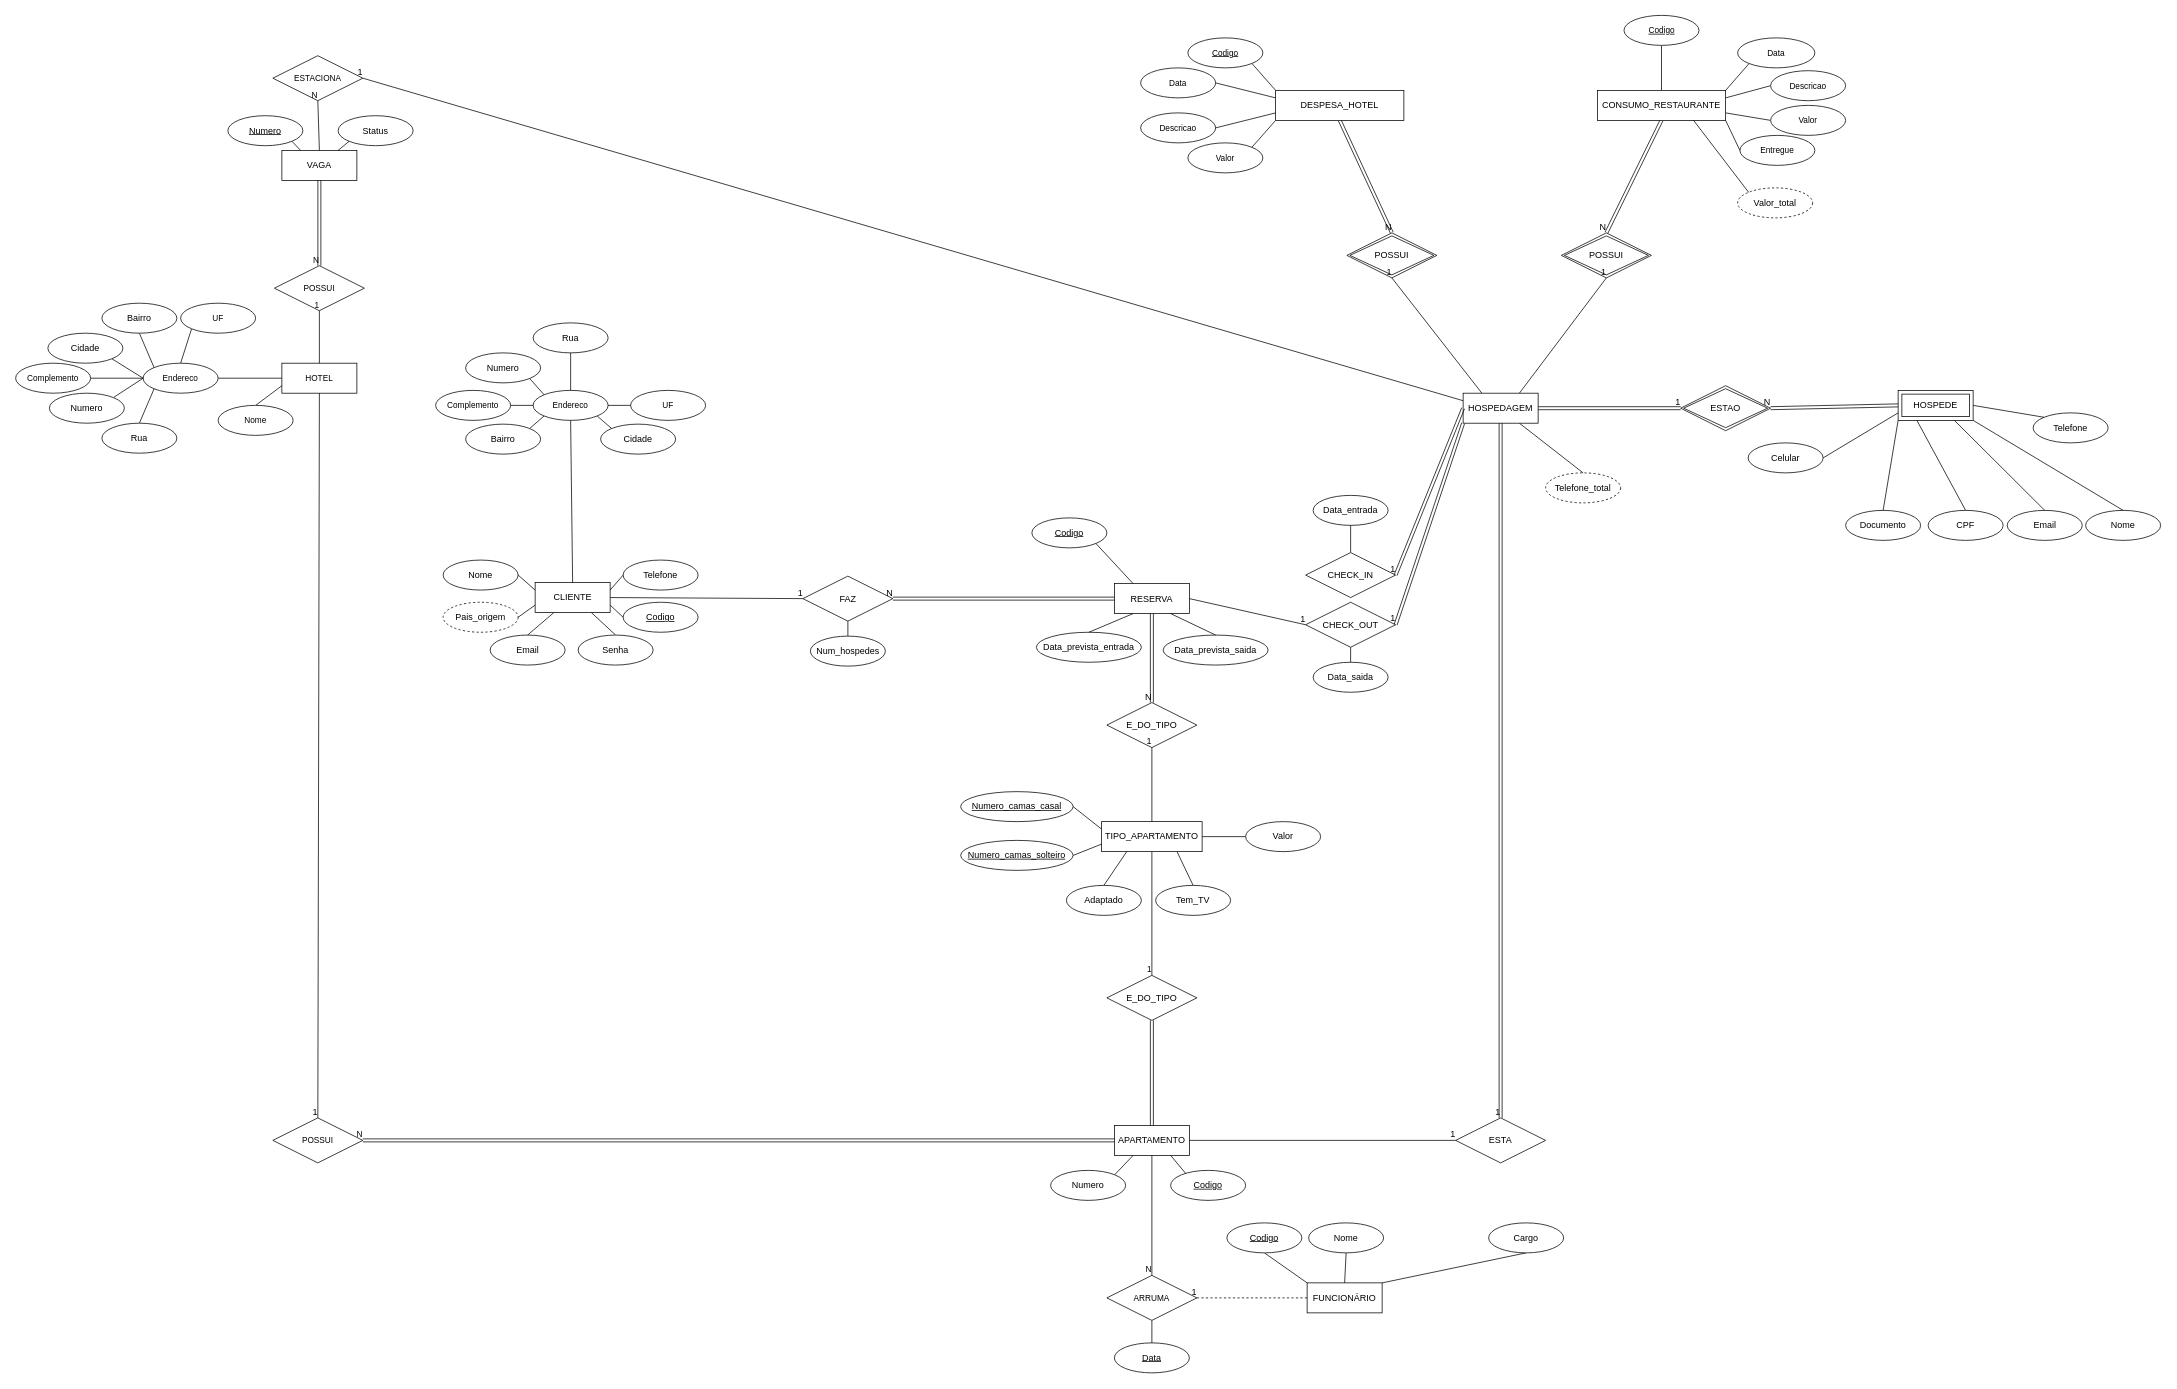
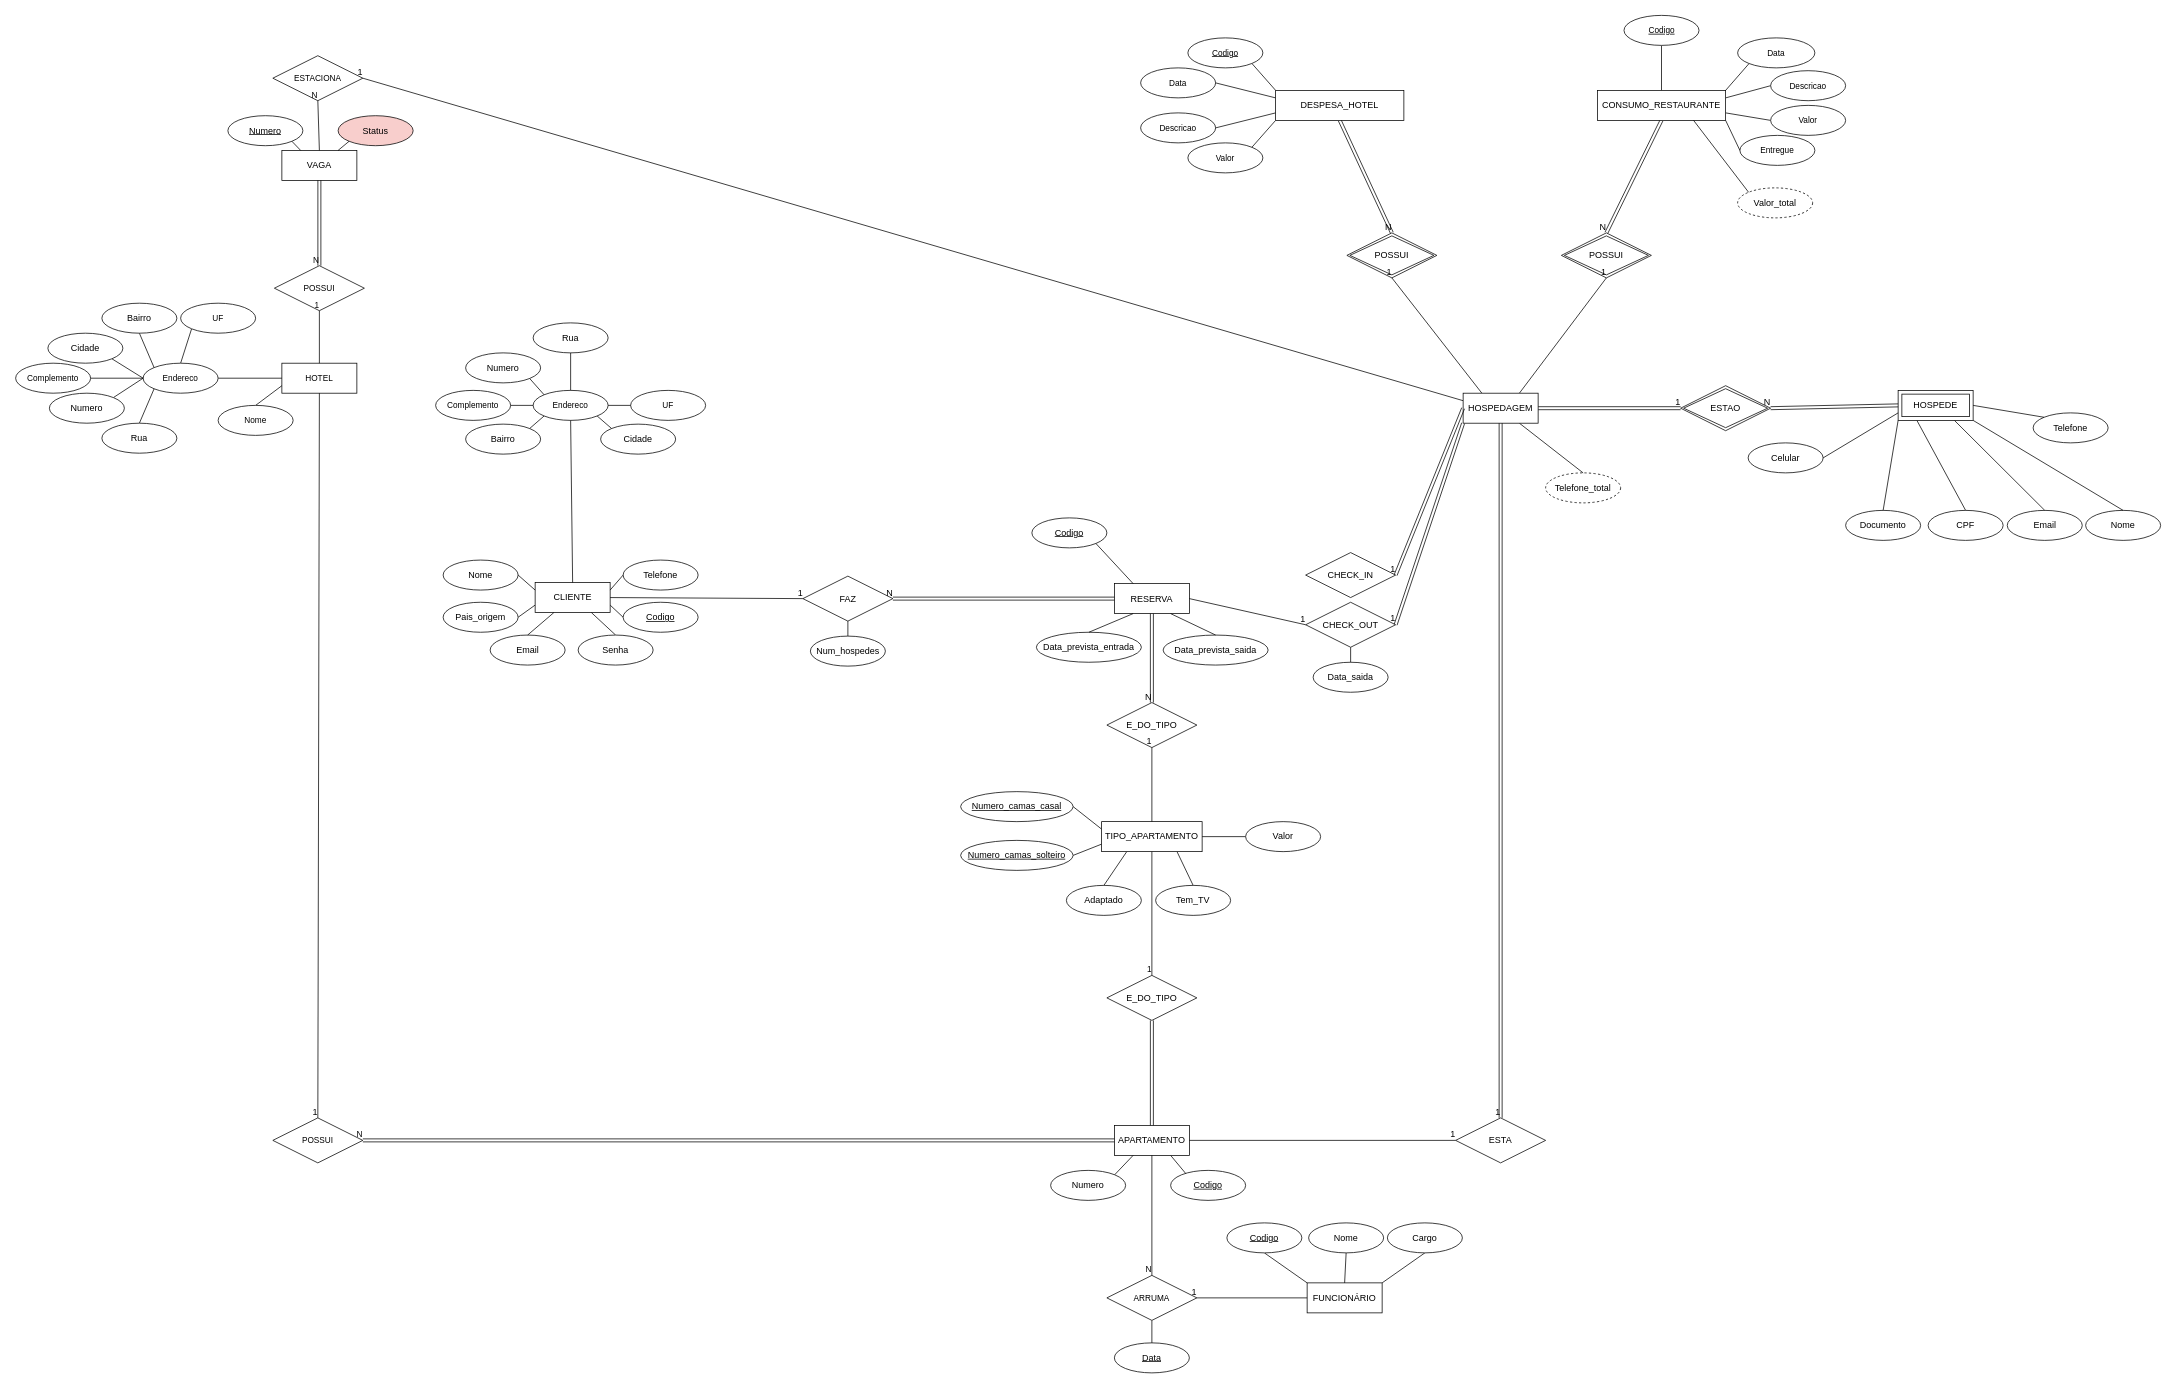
node "Status": fillcolor #ffffff -> #f8cecc
node "Data_entrada": removed
edge "Data_entrada" -- "CHECK_IN": removed
node "Pais_origem": style dashed -> solid
node "Cargo": moved (1526, 1238) -> (1425, 1238)
edge "ARRUMA" -- "FUNCIONÁRIO": style dashed -> solid
